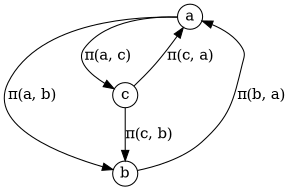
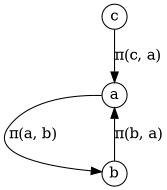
edge "a" -> "c": removed, label "π(a, c)"
edge "c" -> "b": removed, label "π(c, b)"
